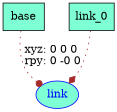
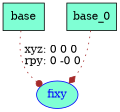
node "link_0": label "link_0" -> "base_0"
node "link": label "link" -> "fixy"
